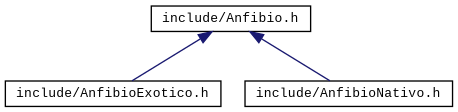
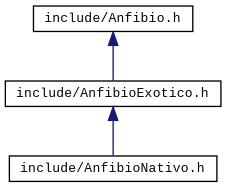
edge "include/AnfibioNativo.h" -> "include/Anfibio.h": now "include/AnfibioNativo.h" -> "include/AnfibioExotico.h"
